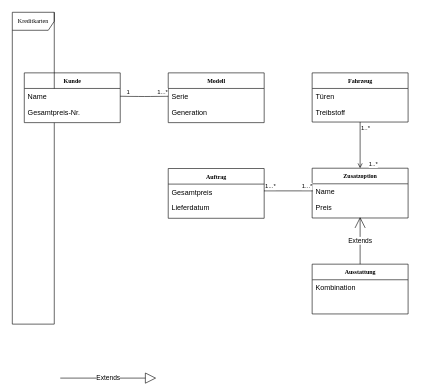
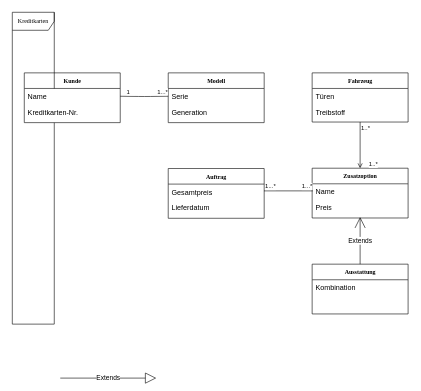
node "Gesamtpreis-Nr.": label "Gesamtpreis-Nr." -> "Kreditkarten-Nr."
